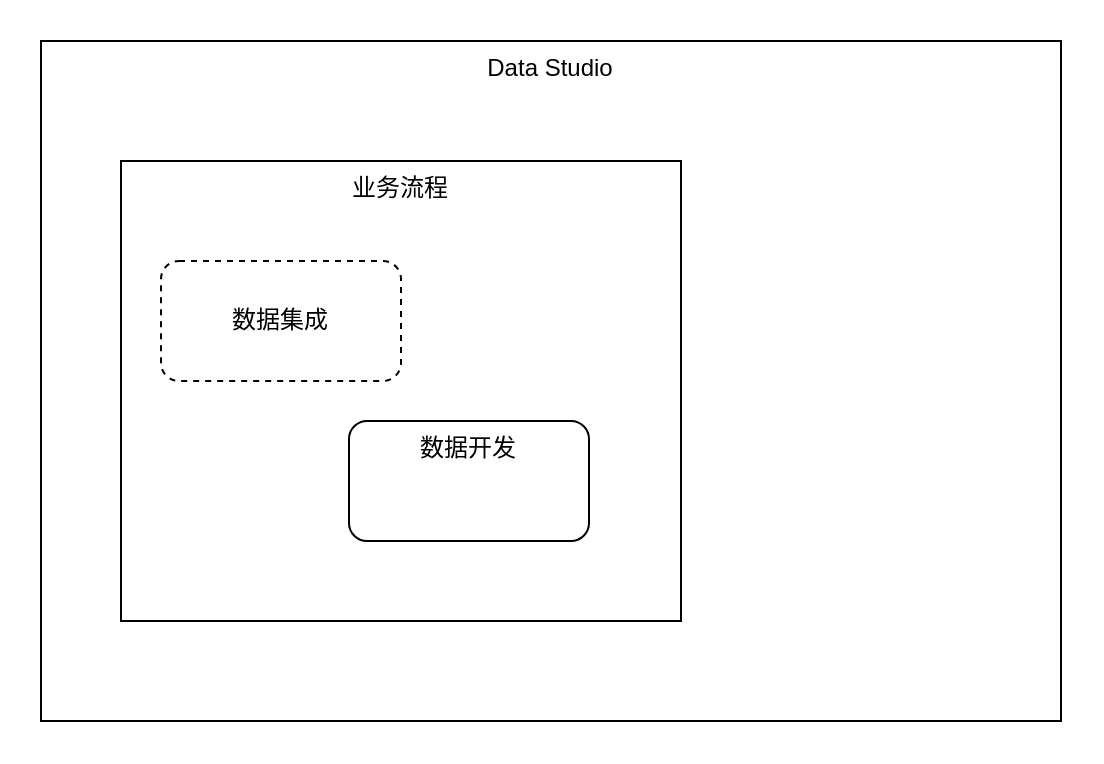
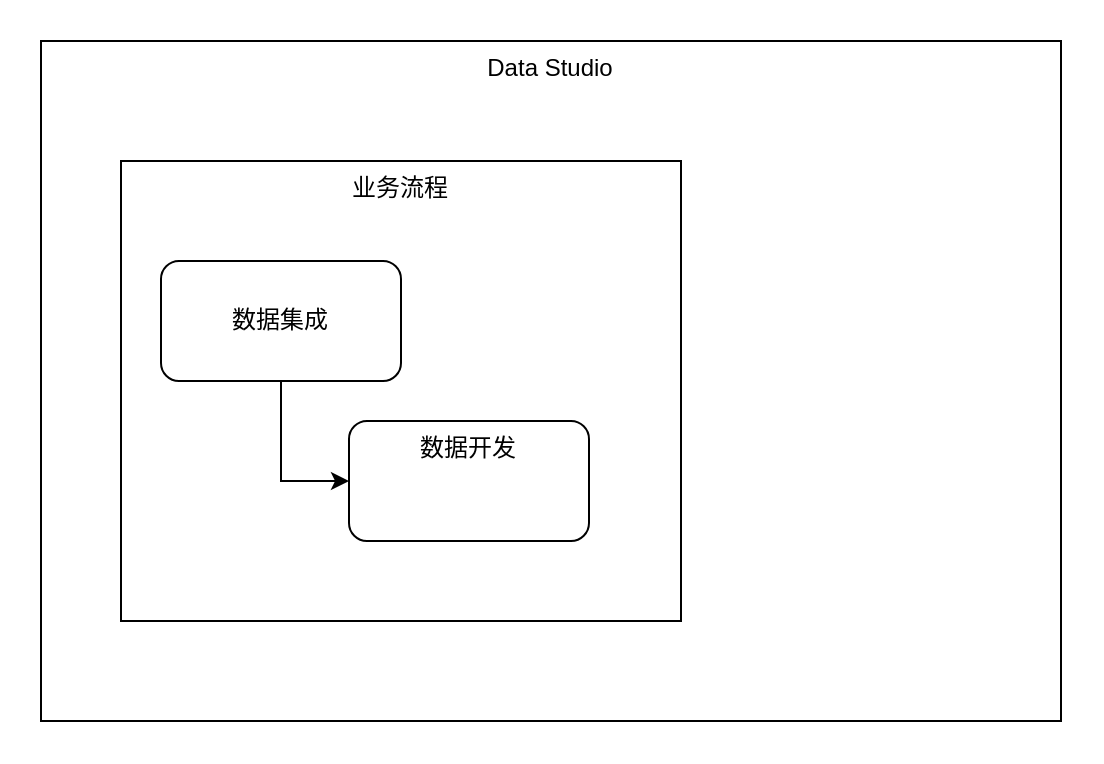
node "数据集成": style dashed -> solid
edge "数据集成" -> "数据开发": added
